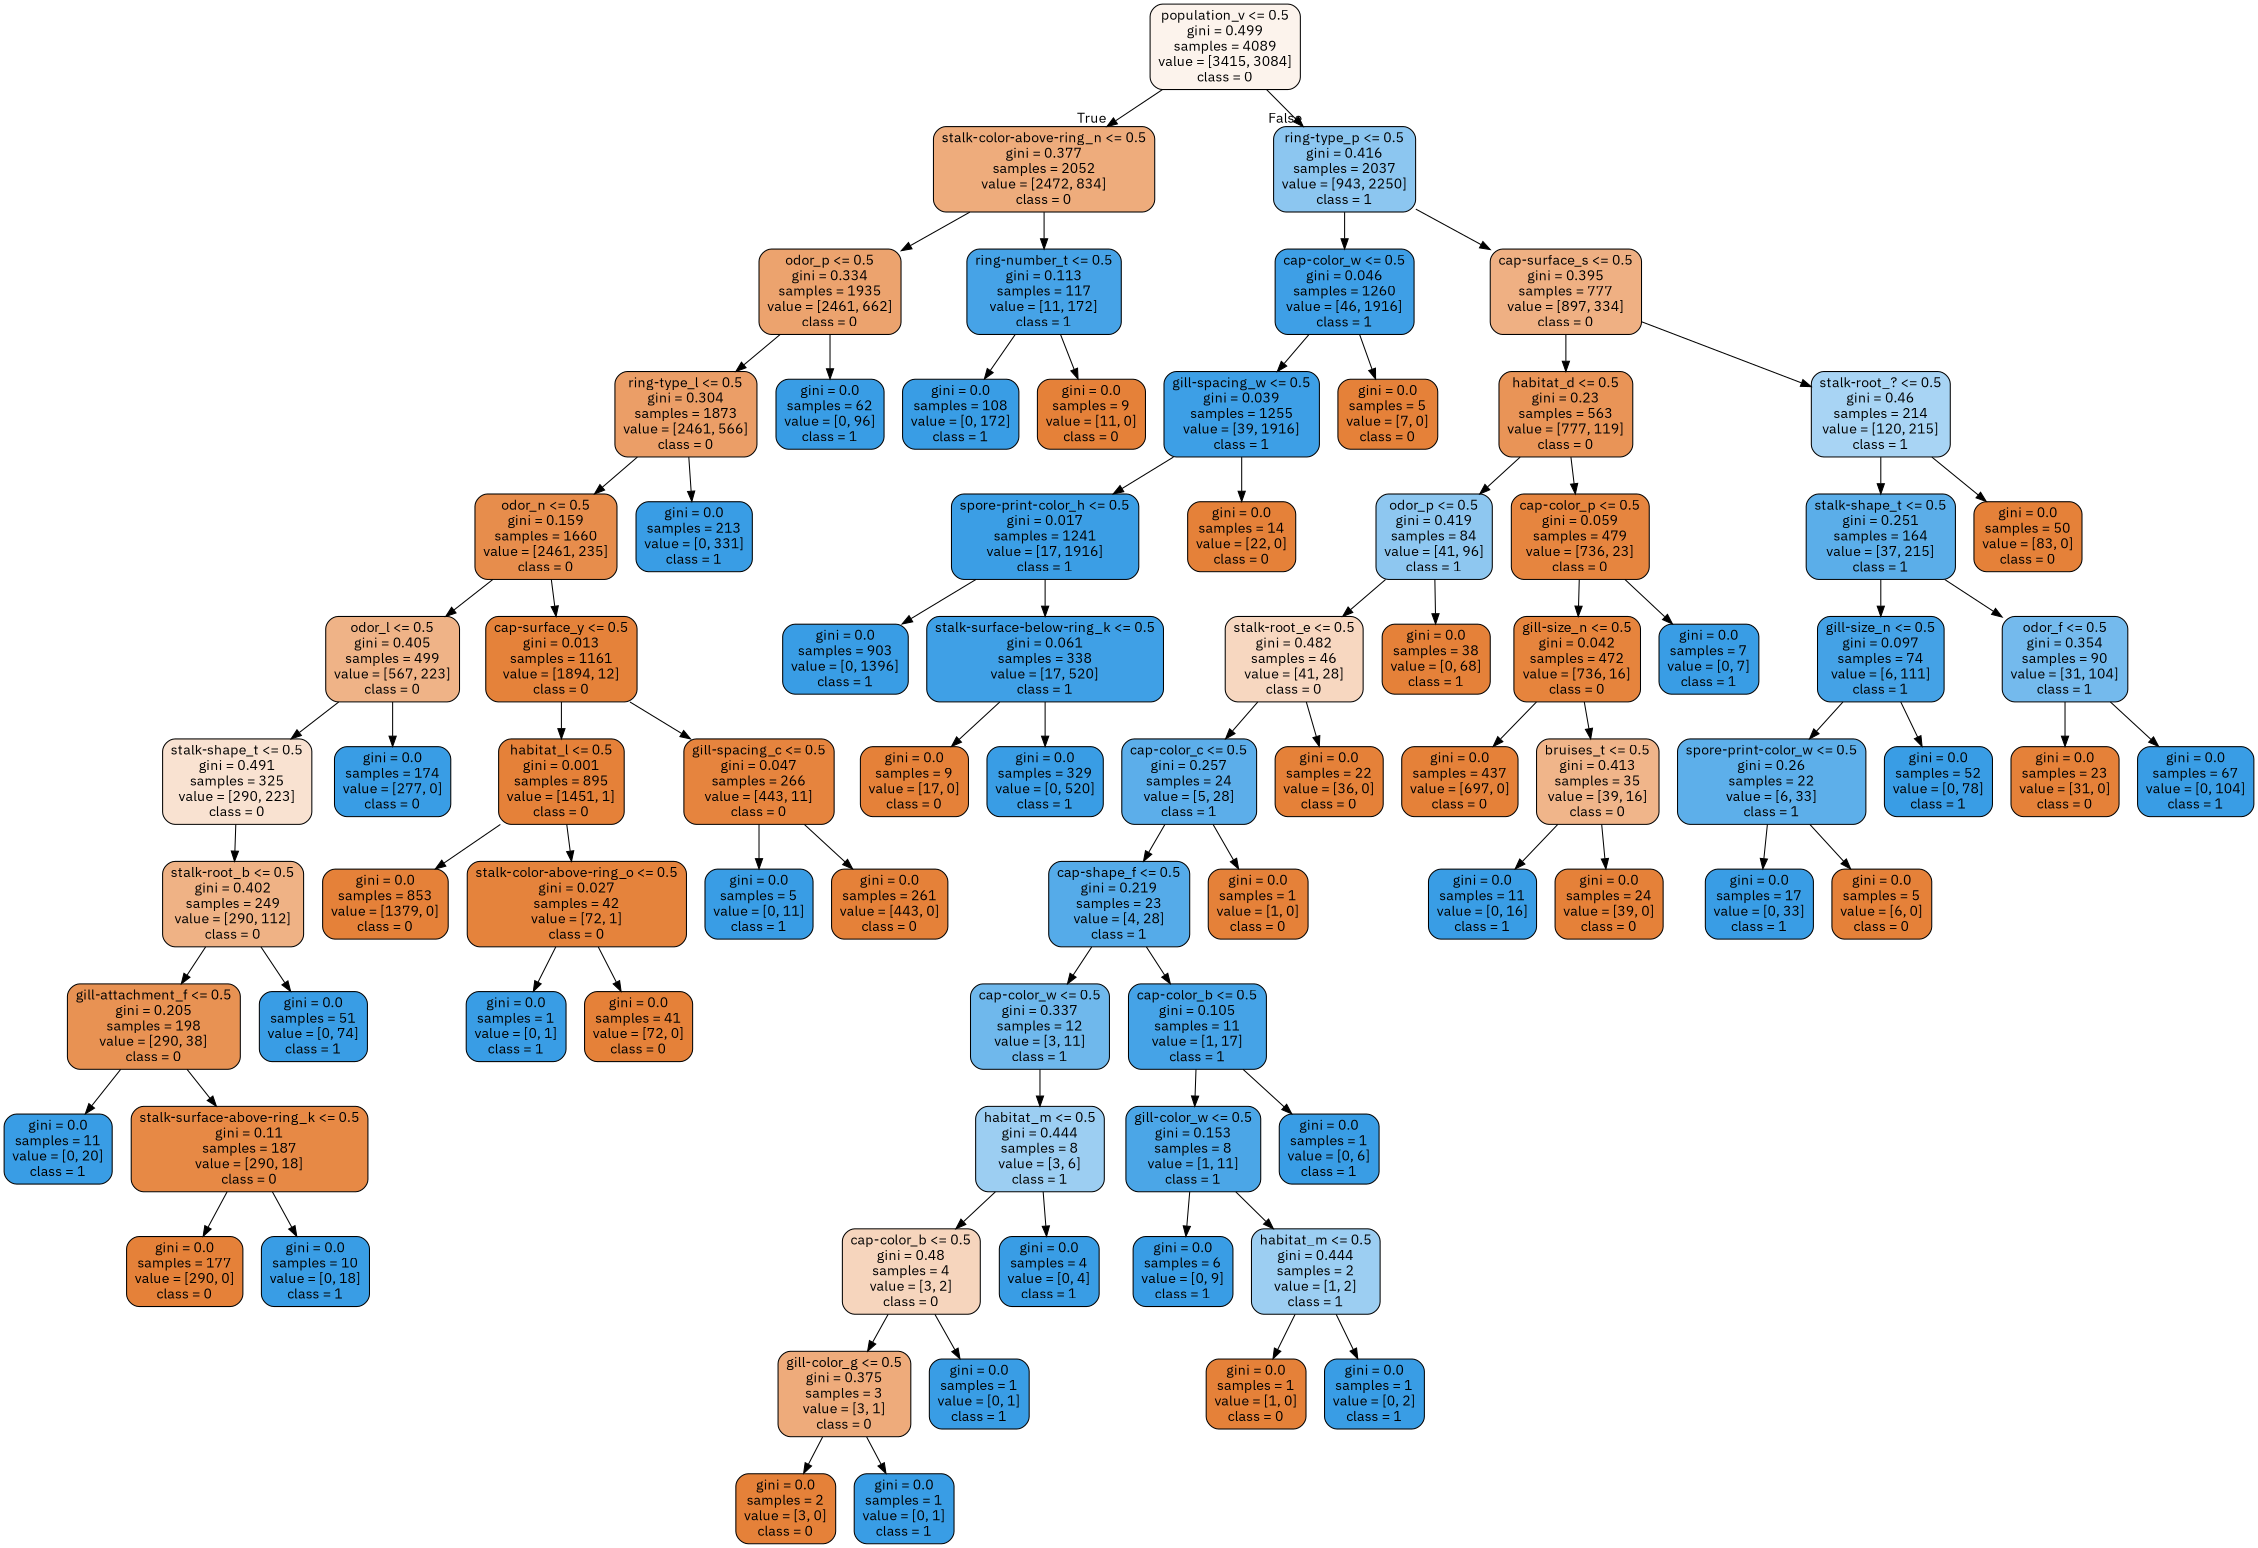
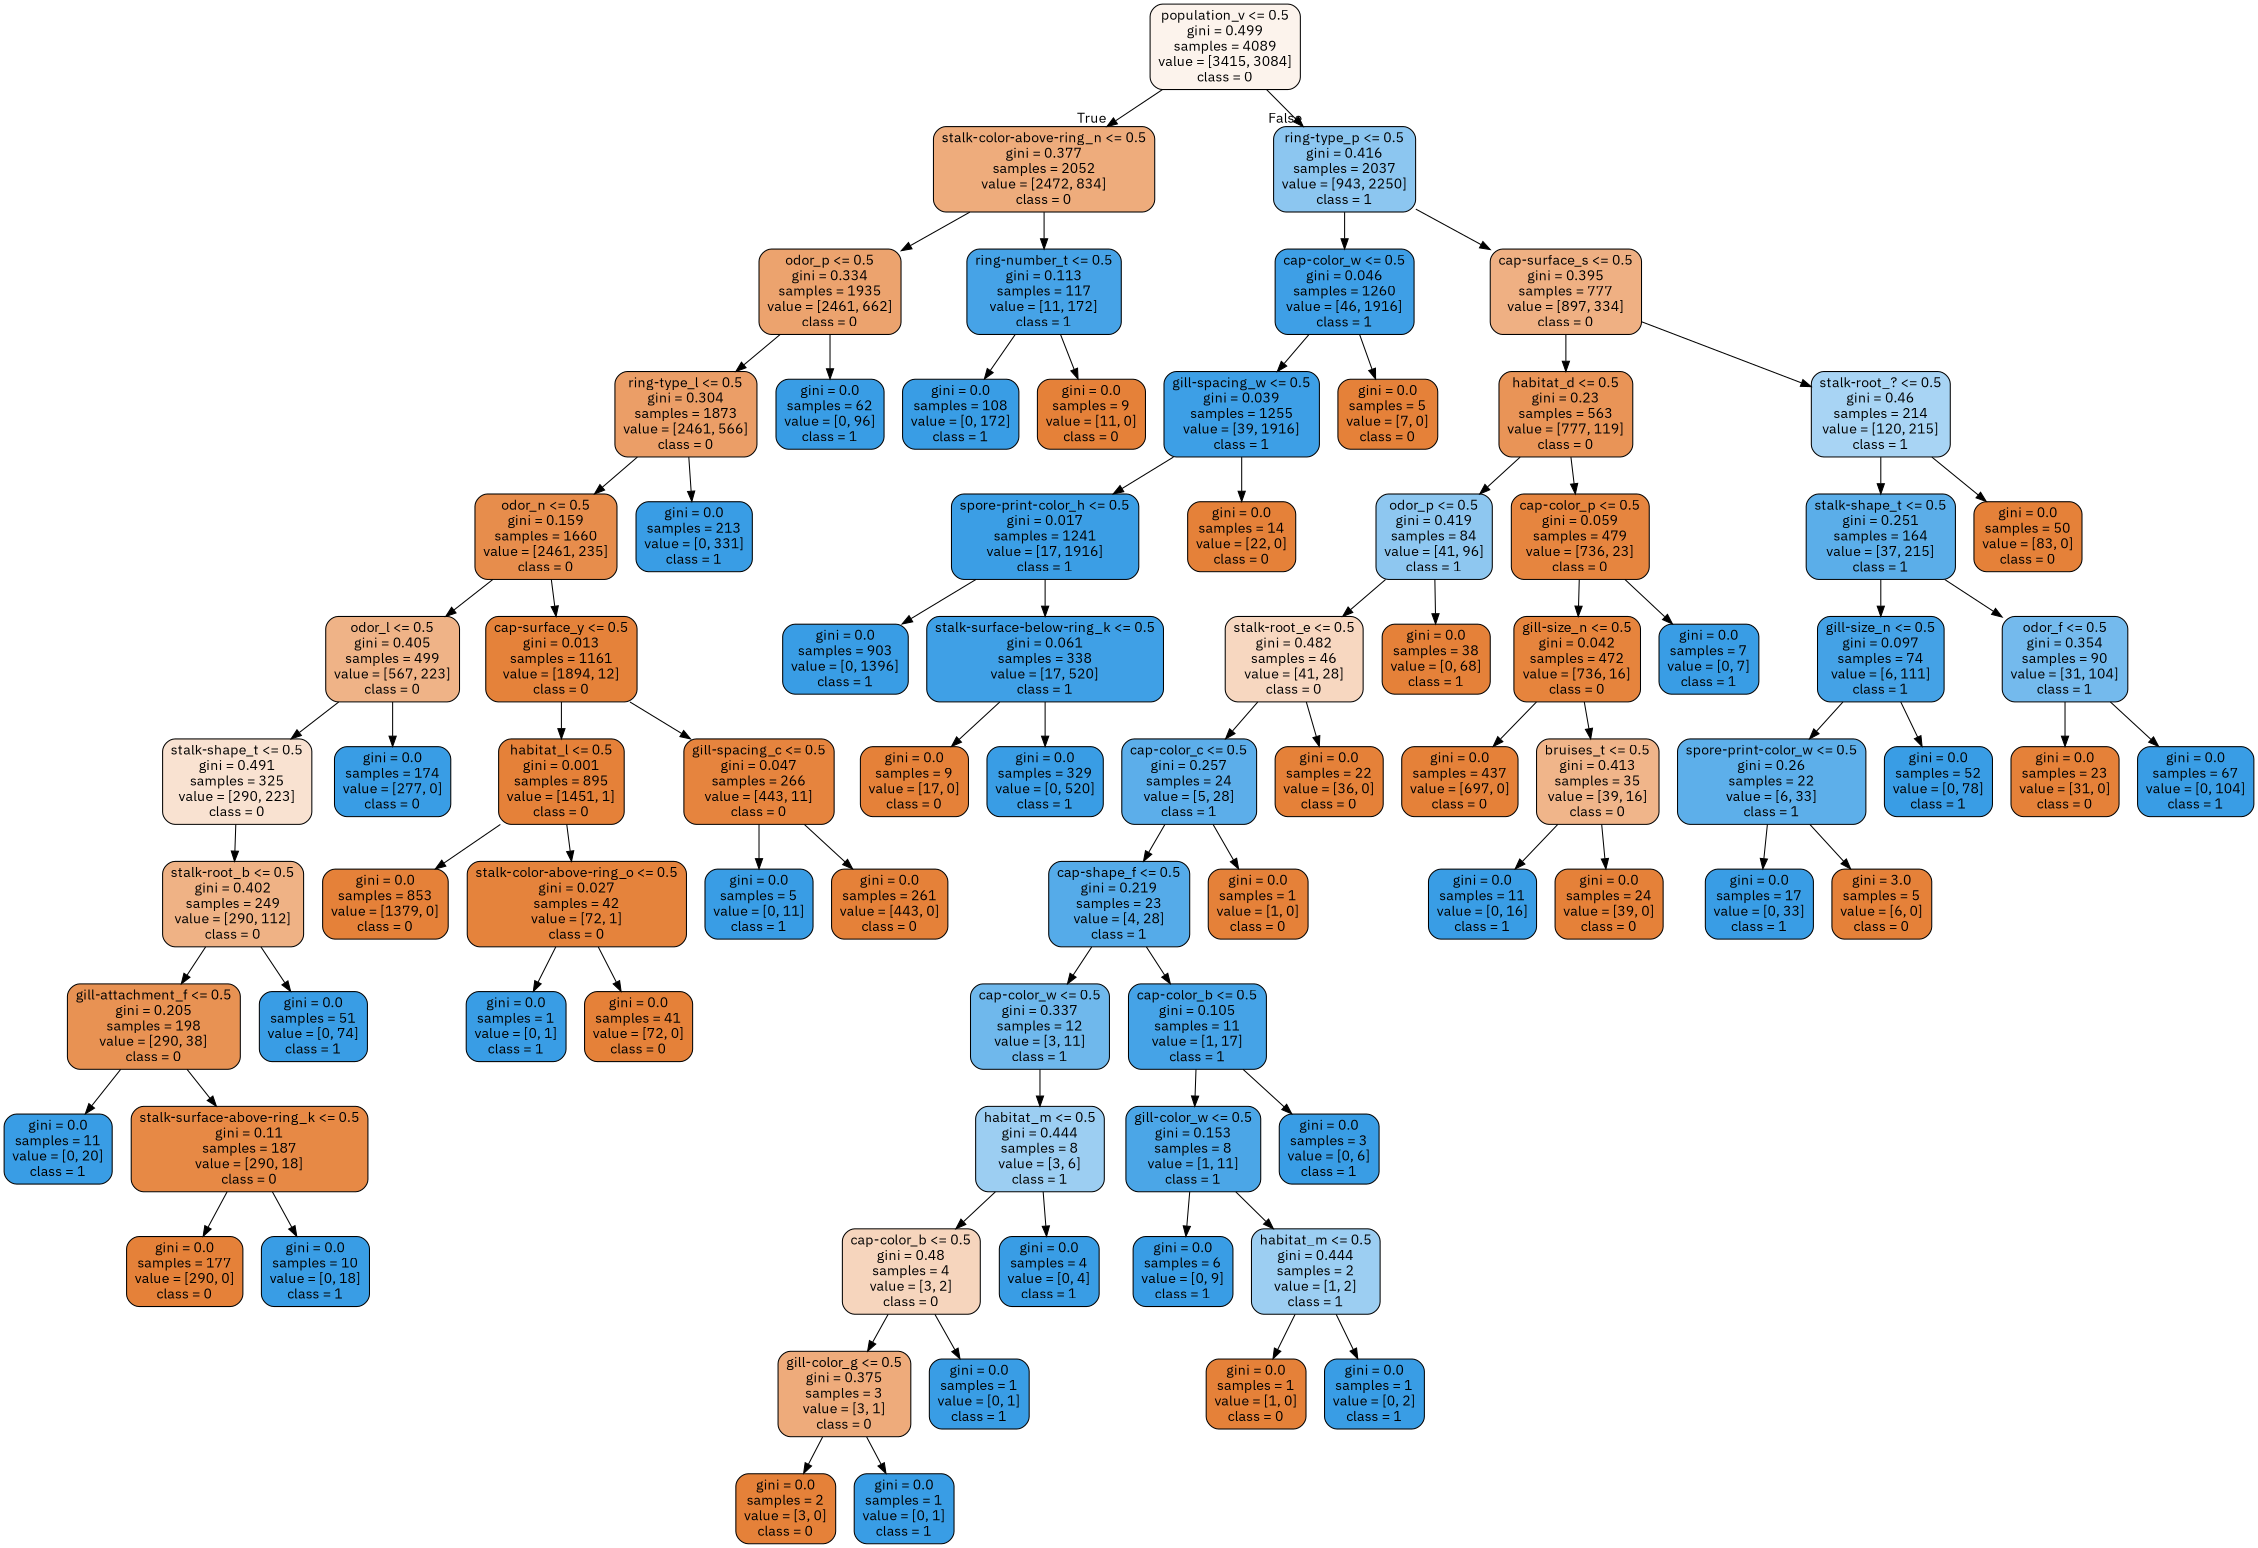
node "gini = 0.0 samples = 5 value = [6, 0] class = 0": label "gini = 0.0 samples = 5 value = [6, 0] class = 0" -> "gini = 3.0 samples = 5 value = [6, 0] class = 0"
node "gini = 0.0 samples = 1 value = [0, 6] class = 1": label "gini = 0.0 samples = 1 value = [0, 6] class = 1" -> "gini = 0.0 samples = 3 value = [0, 6] class = 1"
